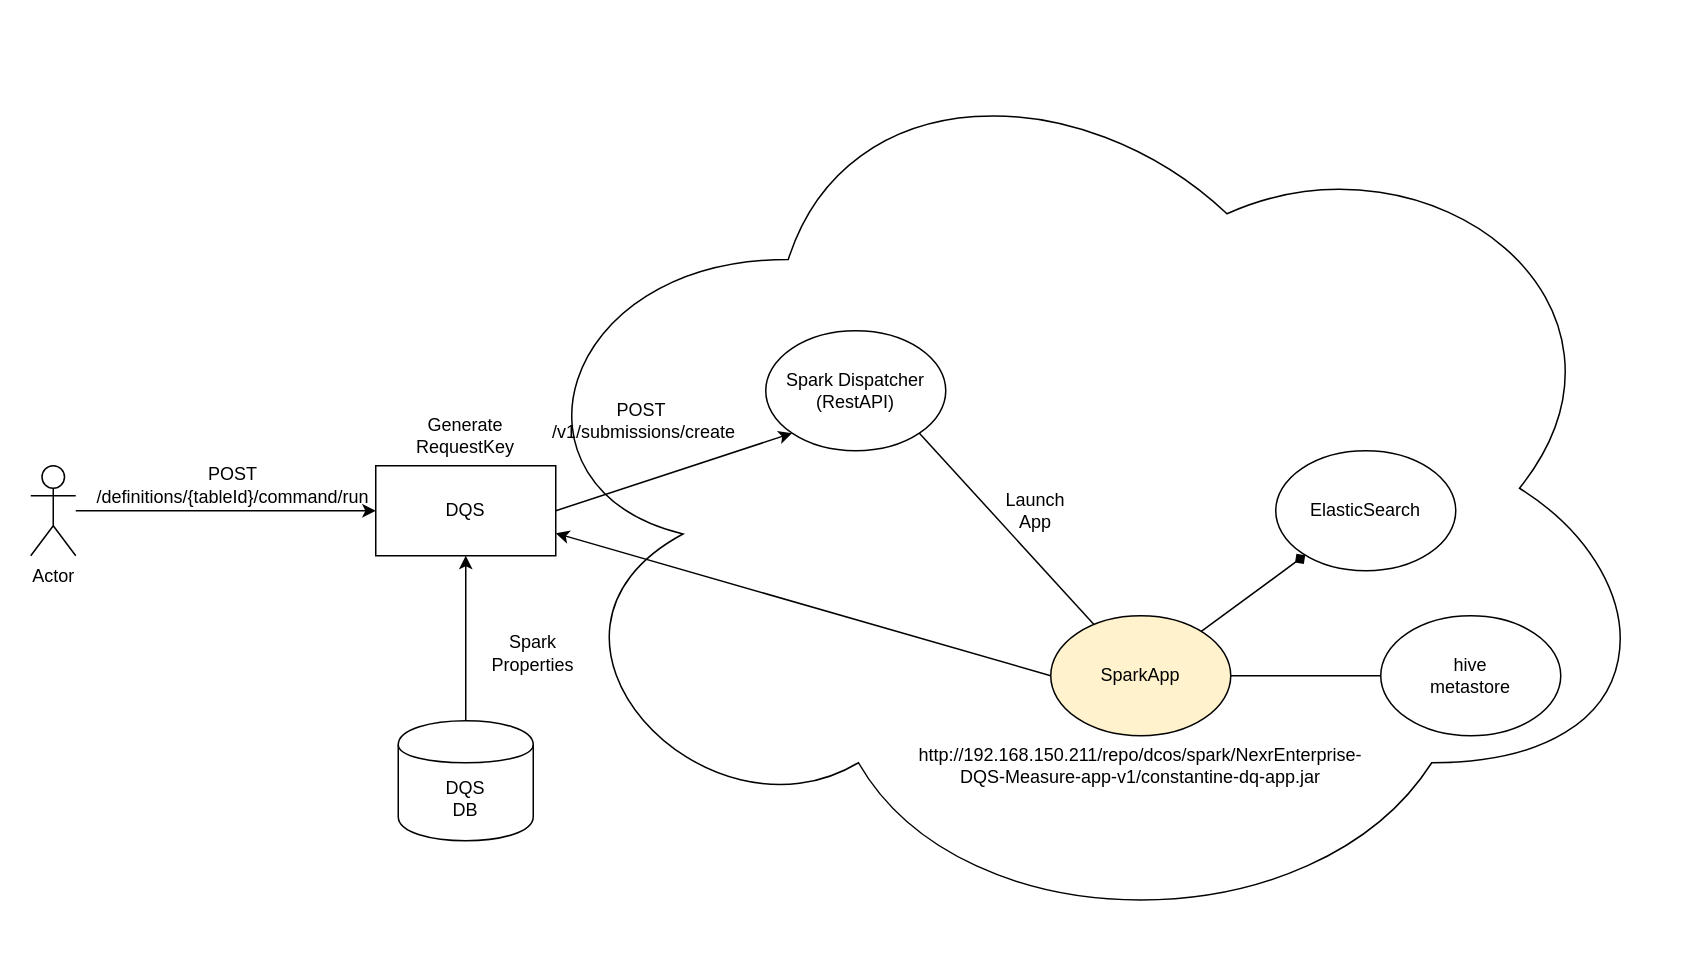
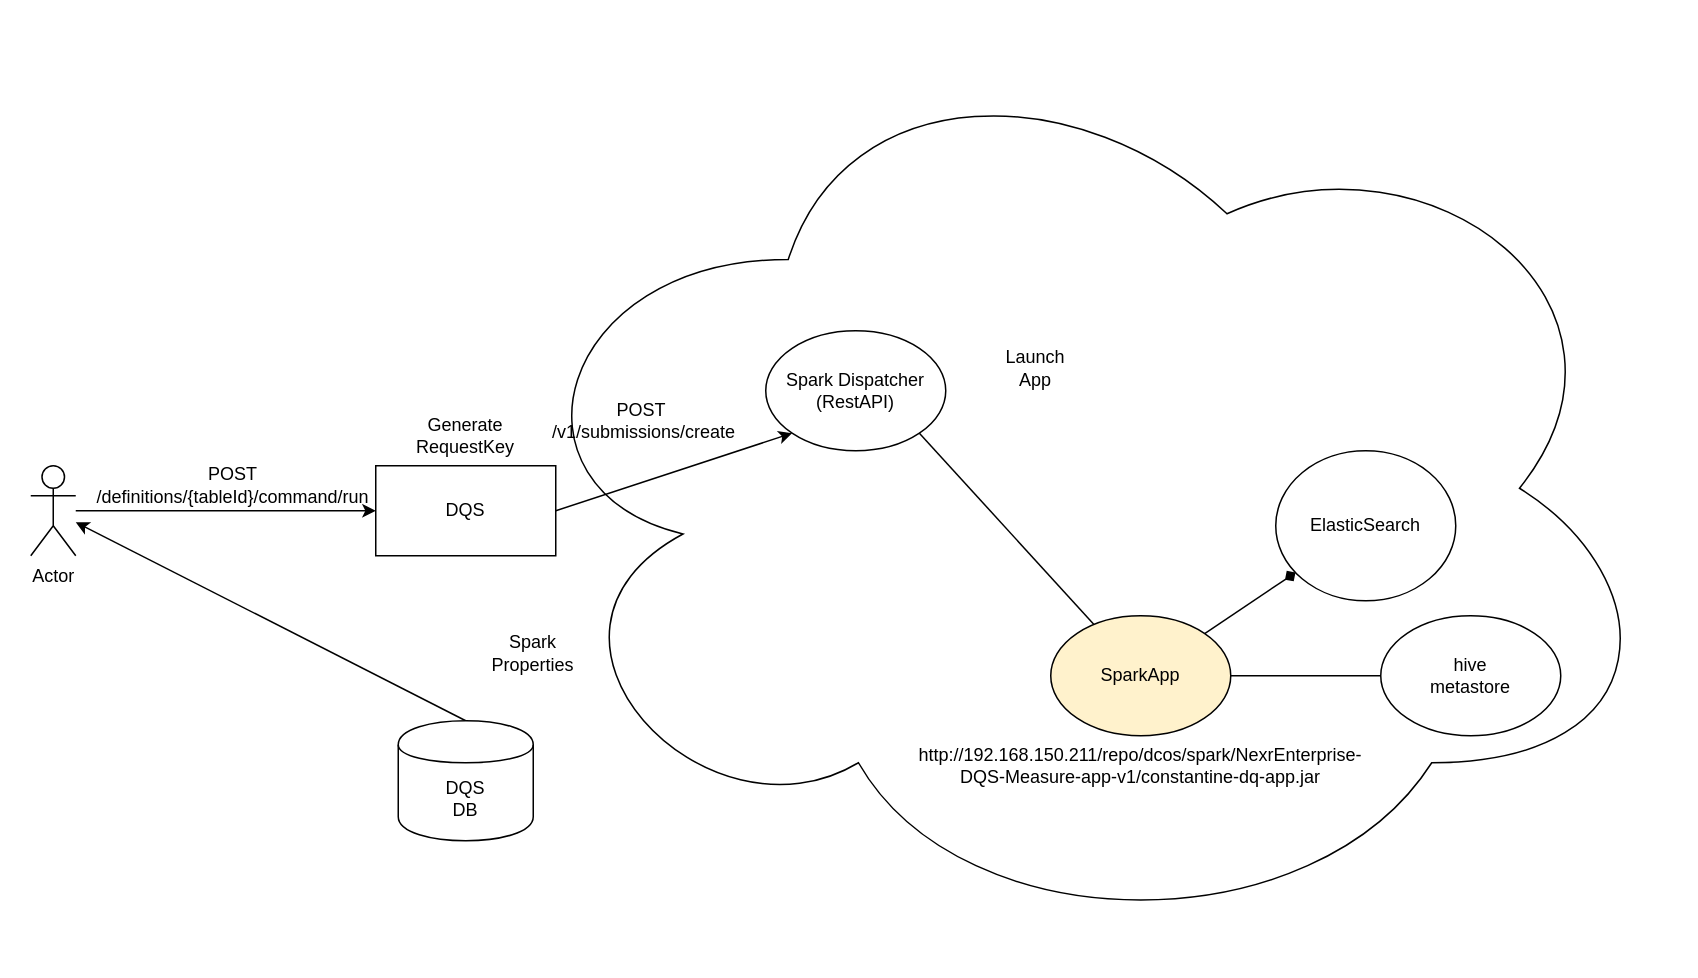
node "Launch App": moved (1036, 511) -> (1036, 368)
node "ElasticSearch": size 180x120 -> 180x150
edge "SparkApp" -> "DQS": removed
edge "DQS DB" -> "DQS": now "DQS DB" -> "Actor"
